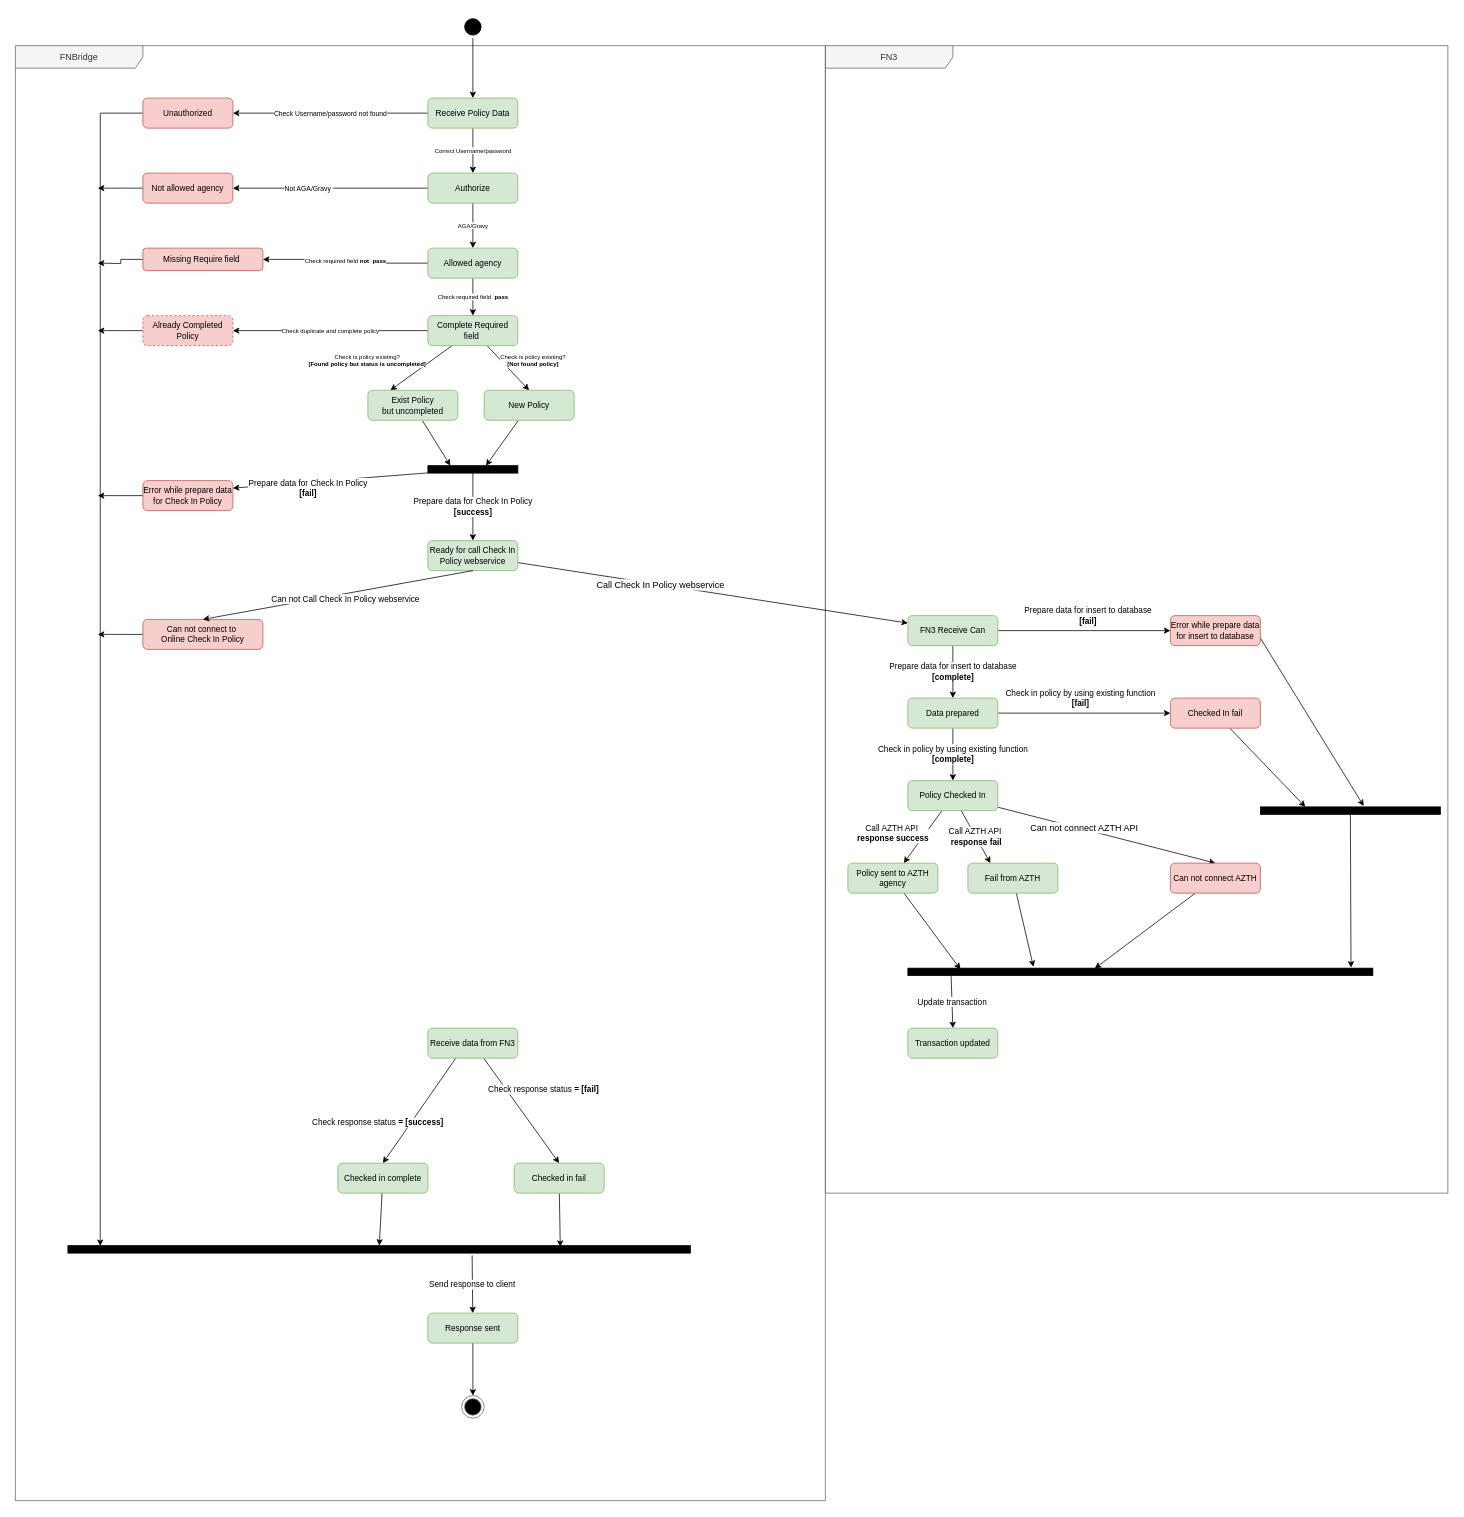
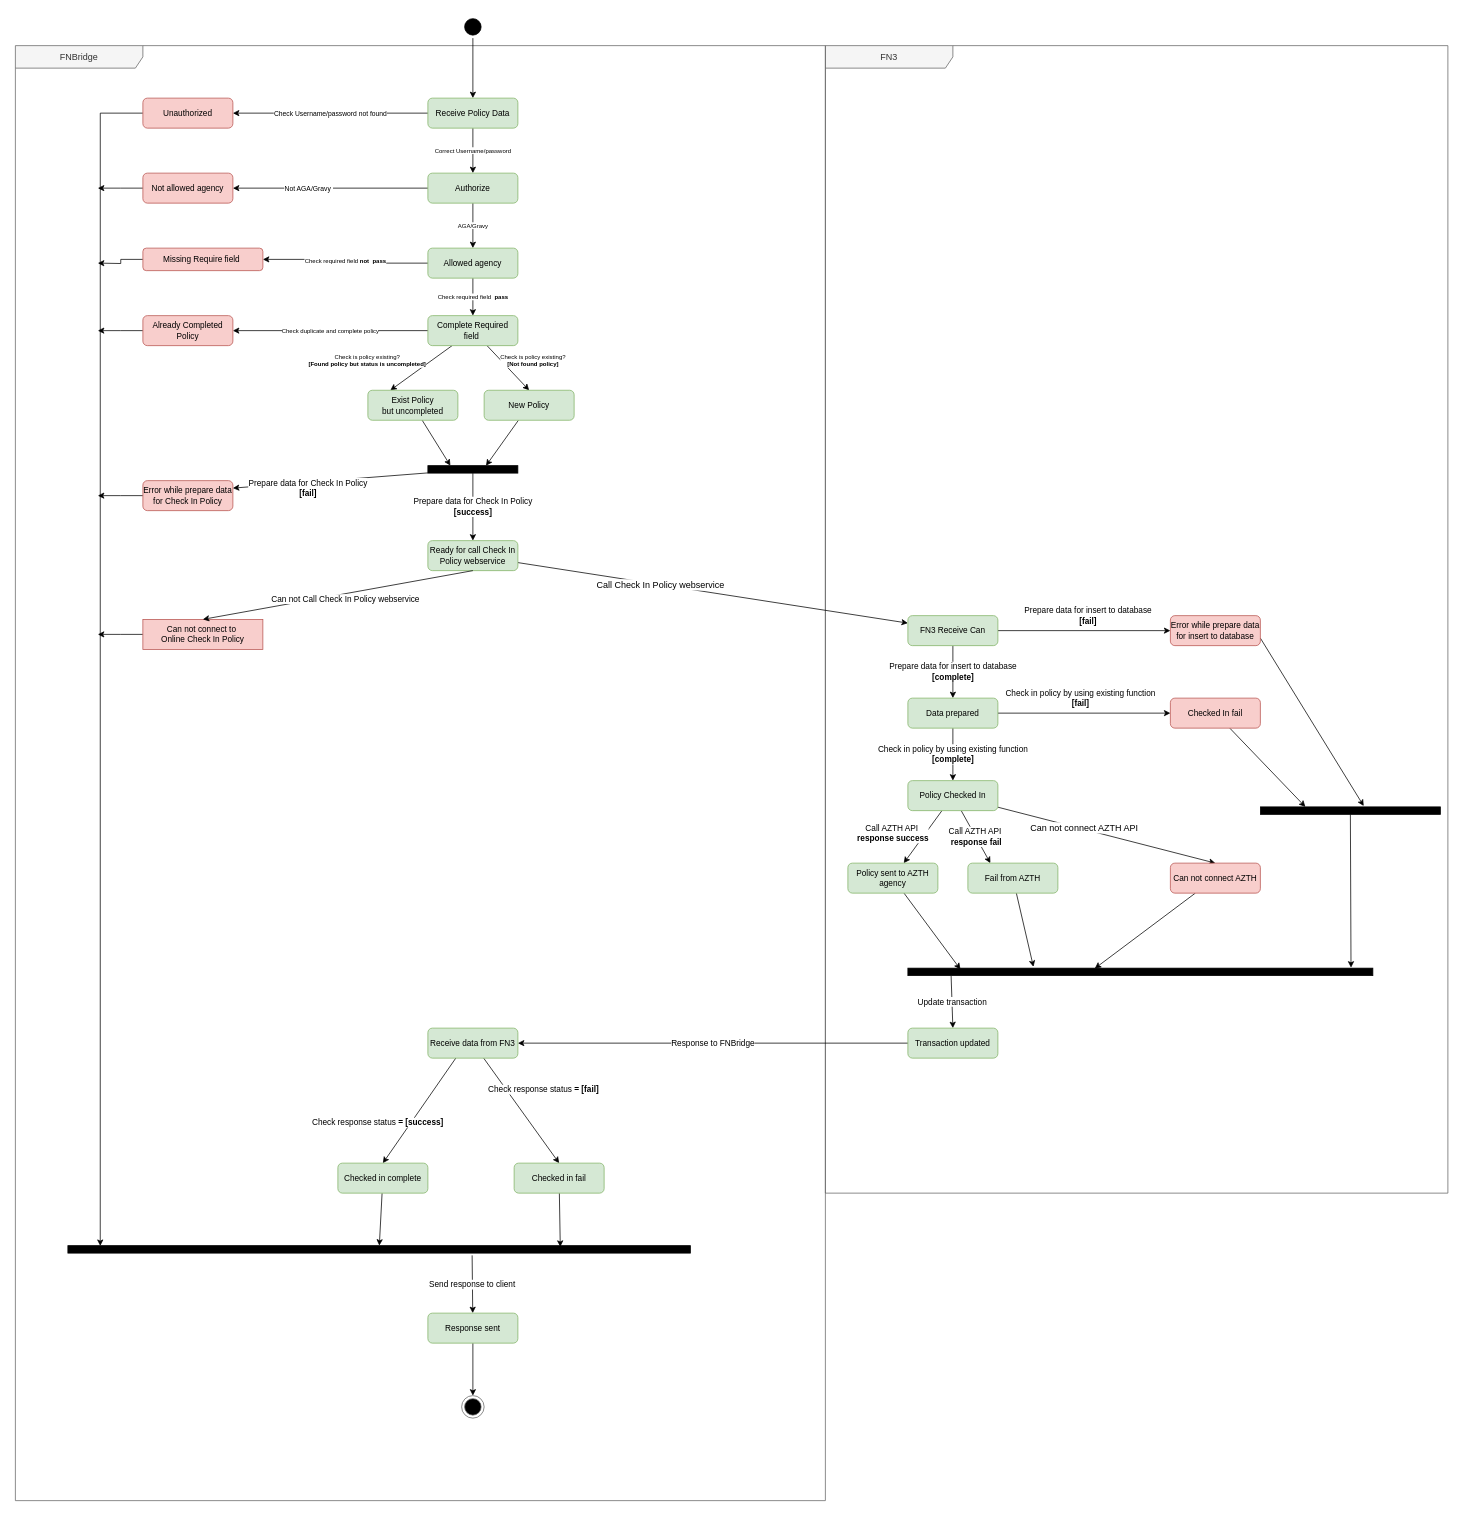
node "Already Completed Policy": style dashed -> solid
node "Can not connect to Online Check In Policy": shape rounded rectangle -> rectangle
edge "Transaction updated" -> "Receive data from FN3": added, label "Response to FNBridge"
